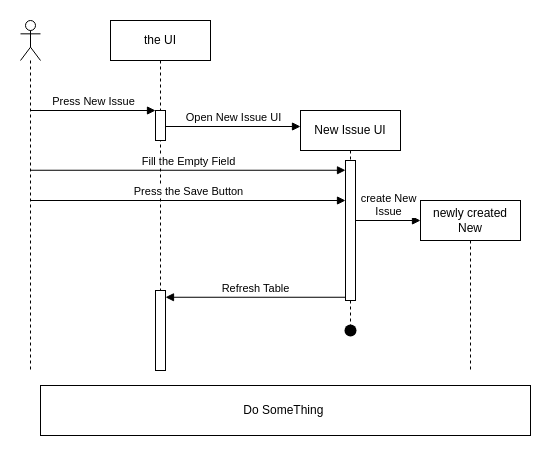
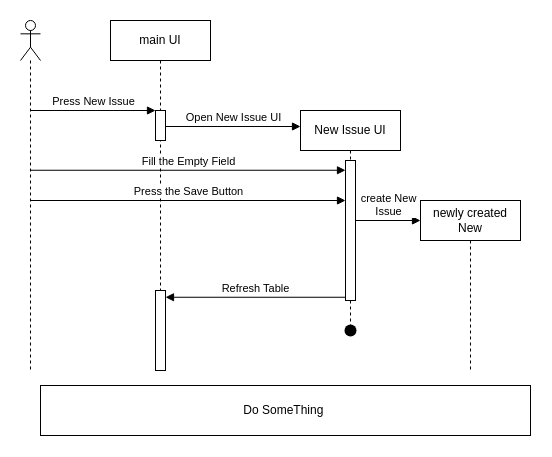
node "the UI": label "the UI" -> "main UI"
